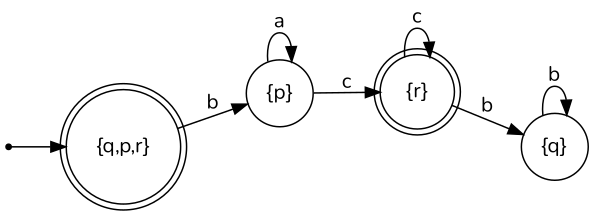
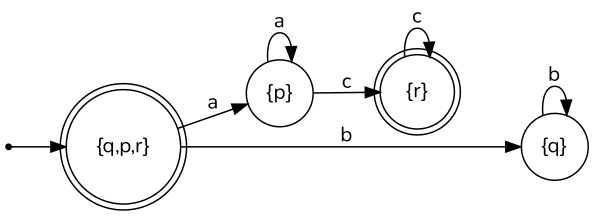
edge "{q,p,r}" -> "{p}": label "b" -> "a"
edge "{r}" -> "{q}": now "{q,p,r}" -> "{q}"
